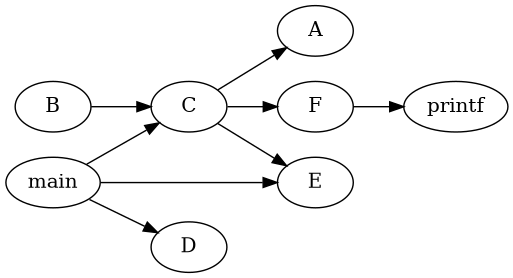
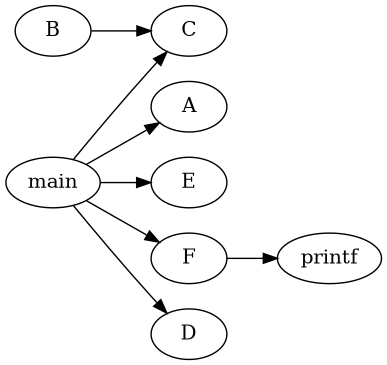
edge "C" -> "A": now "main" -> "A"
edge "C" -> "F": now "main" -> "F"
edge "C" -> "E": removed
